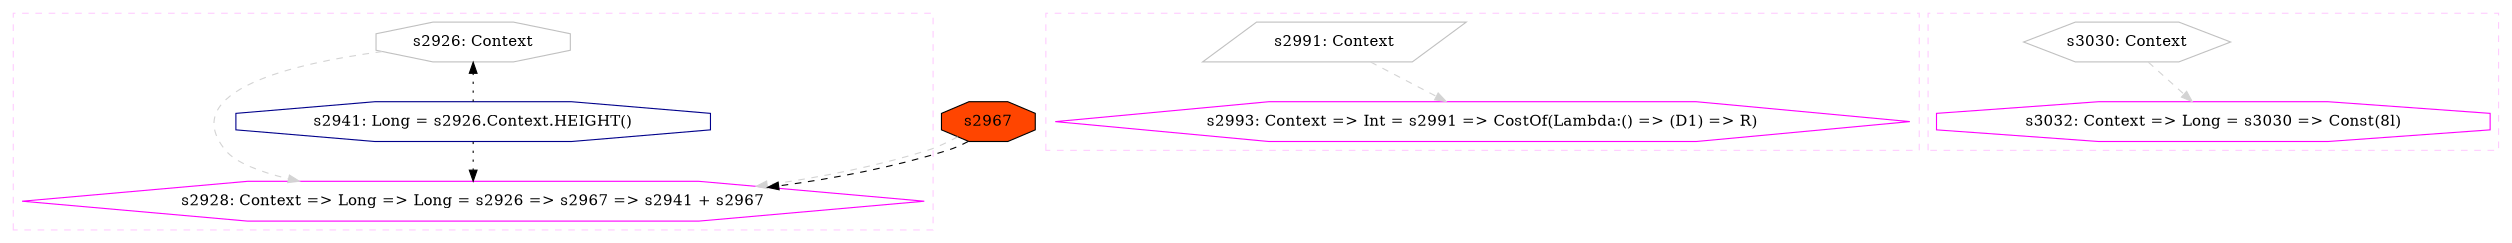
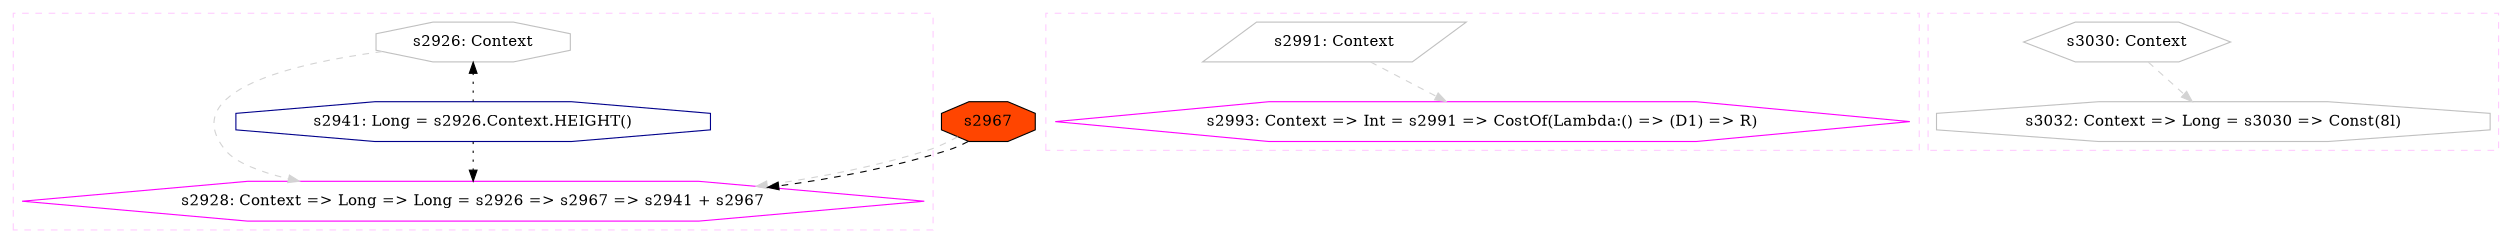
node "s3032: Context => Long = s3030 => Const(8l)": color magenta -> gray
